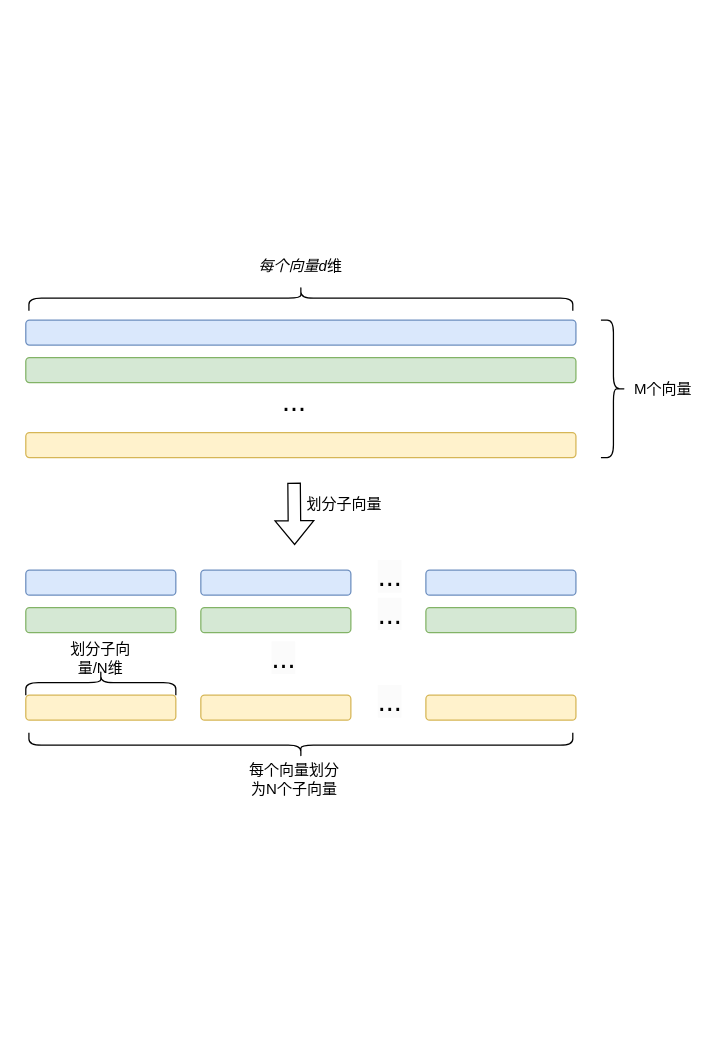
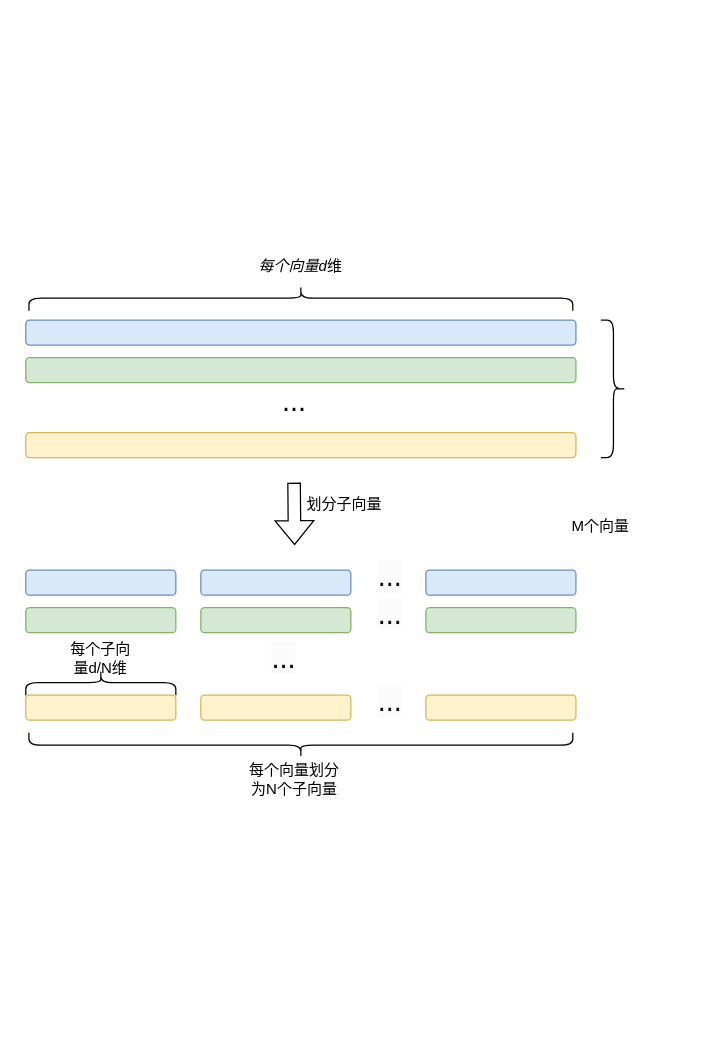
node "M个向量": moved (663, 389) -> (601, 526)
node "划分子向量/N维": label "划分子向量/N维" -> "每个子向量d/N维"
